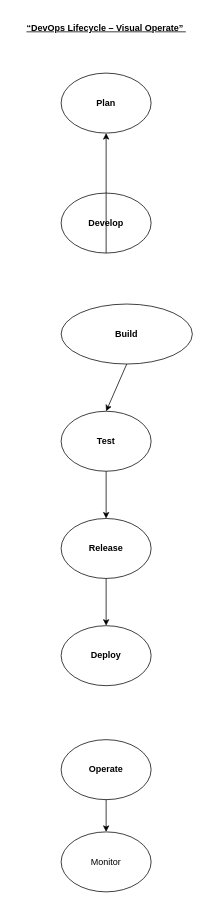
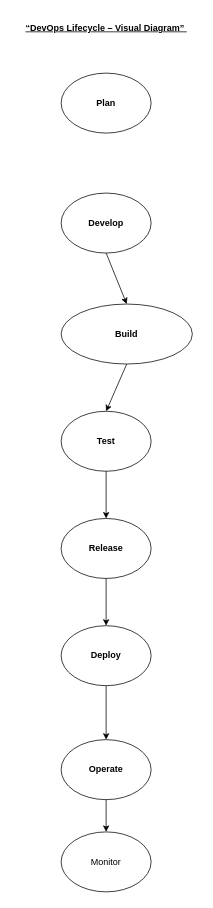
node "“DevOps Lifecycle – Visual Operate”": label "“DevOps Lifecycle – Visual Operate”" -> "“DevOps Lifecycle – Visual Diagram”"
edge "Develop" -> "Plan": now "Develop" -> "Build"
edge "Deploy" -> "Operate": added
